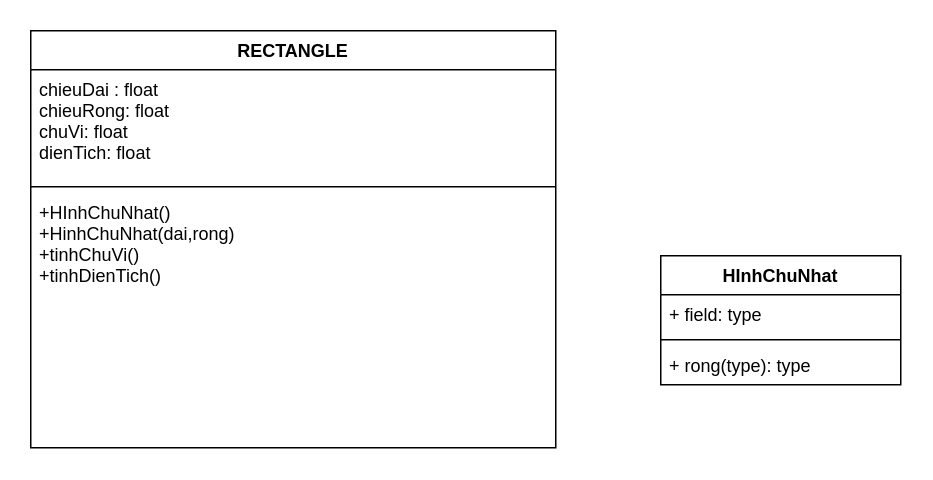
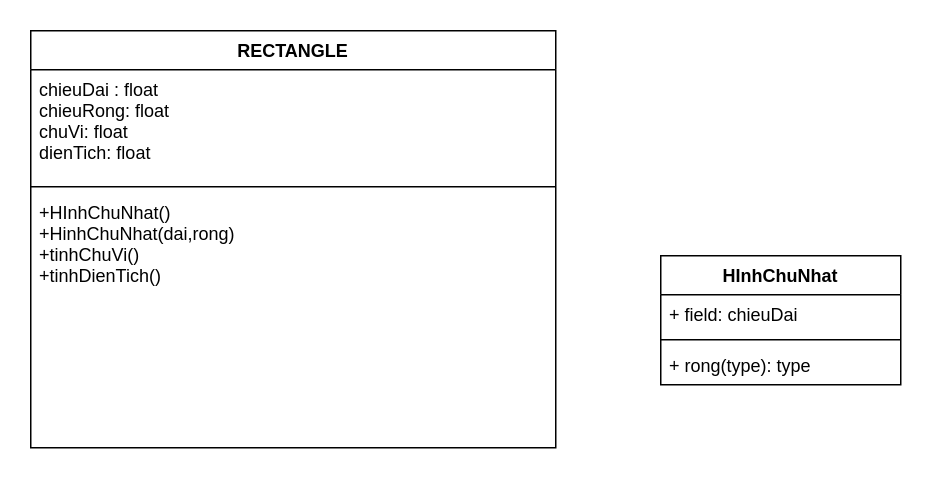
node "+ field: type": label "+ field: type" -> "+ field: chieuDai"
